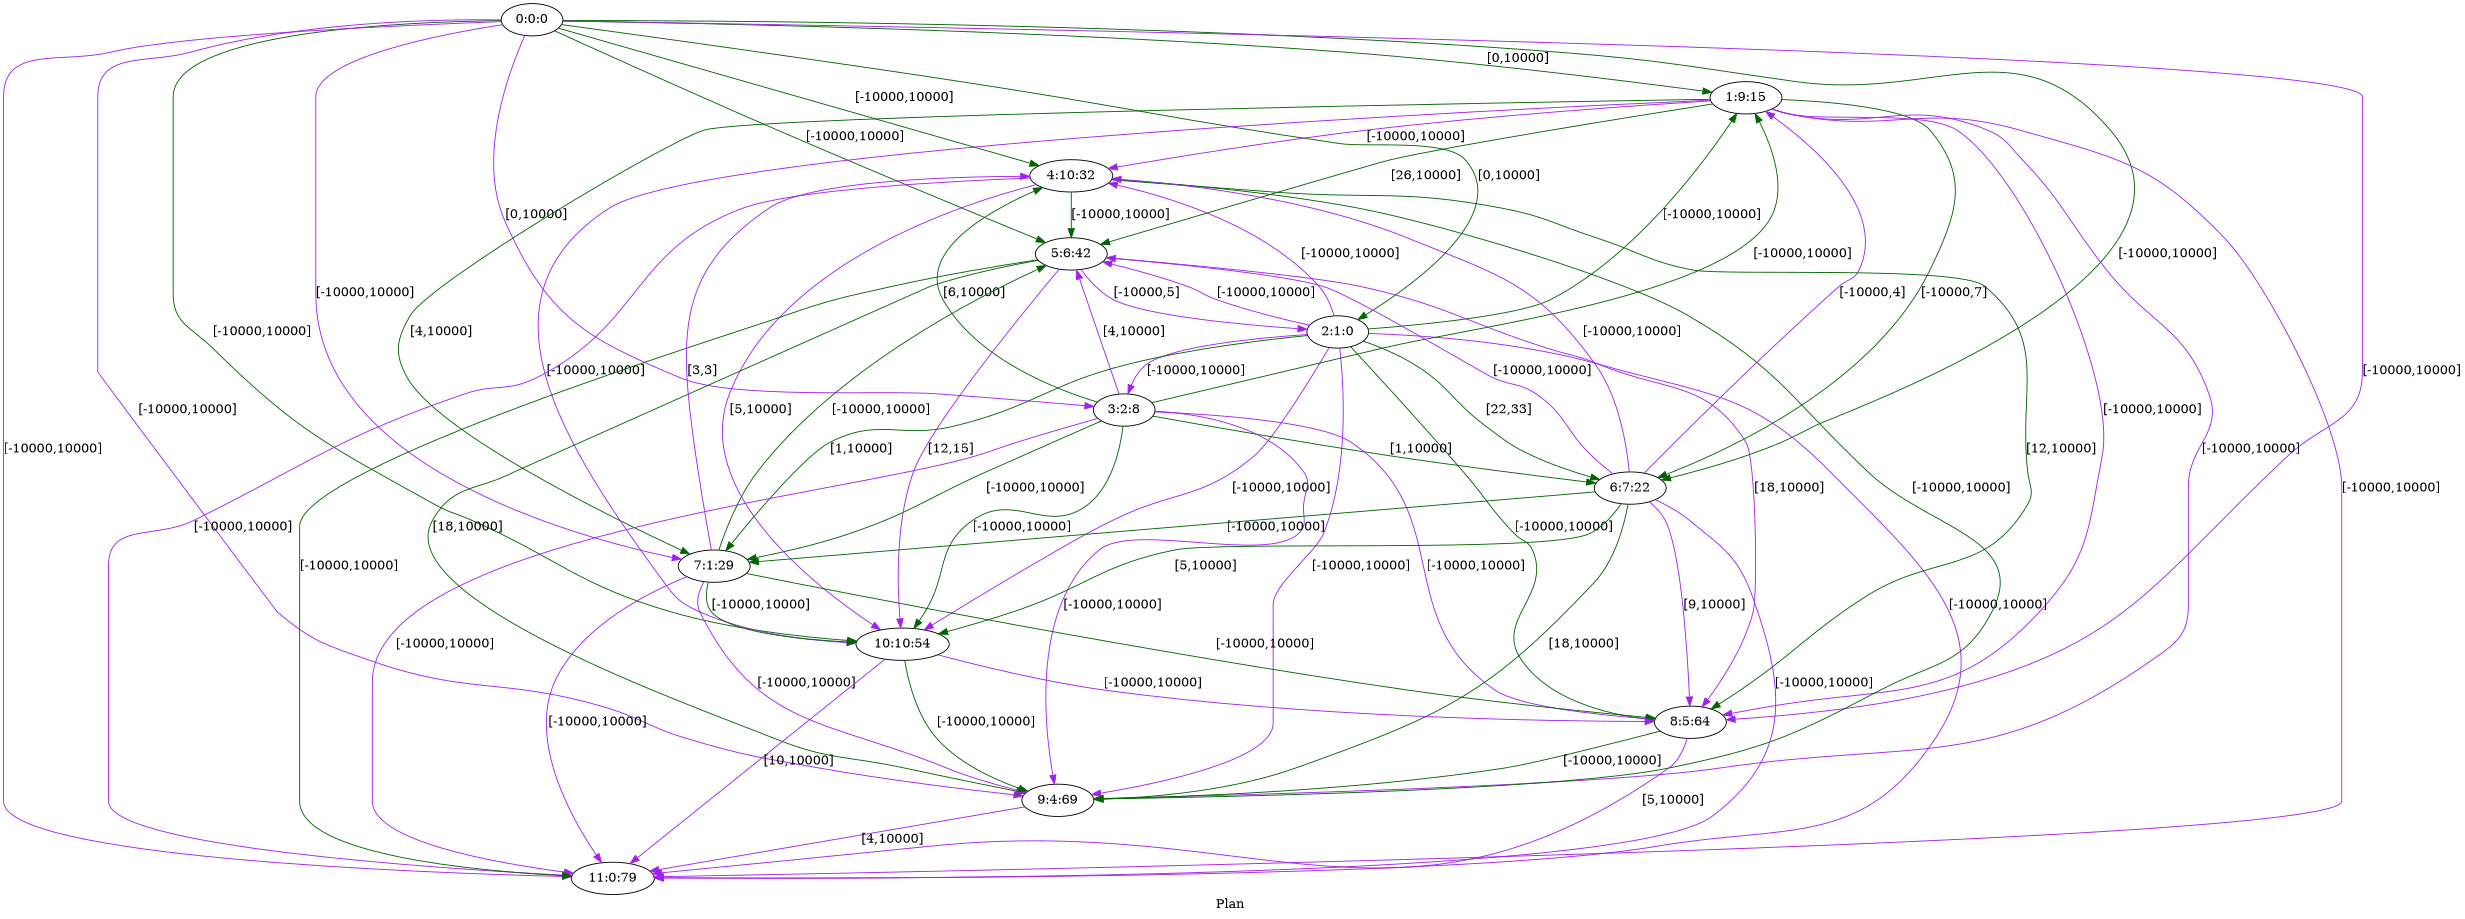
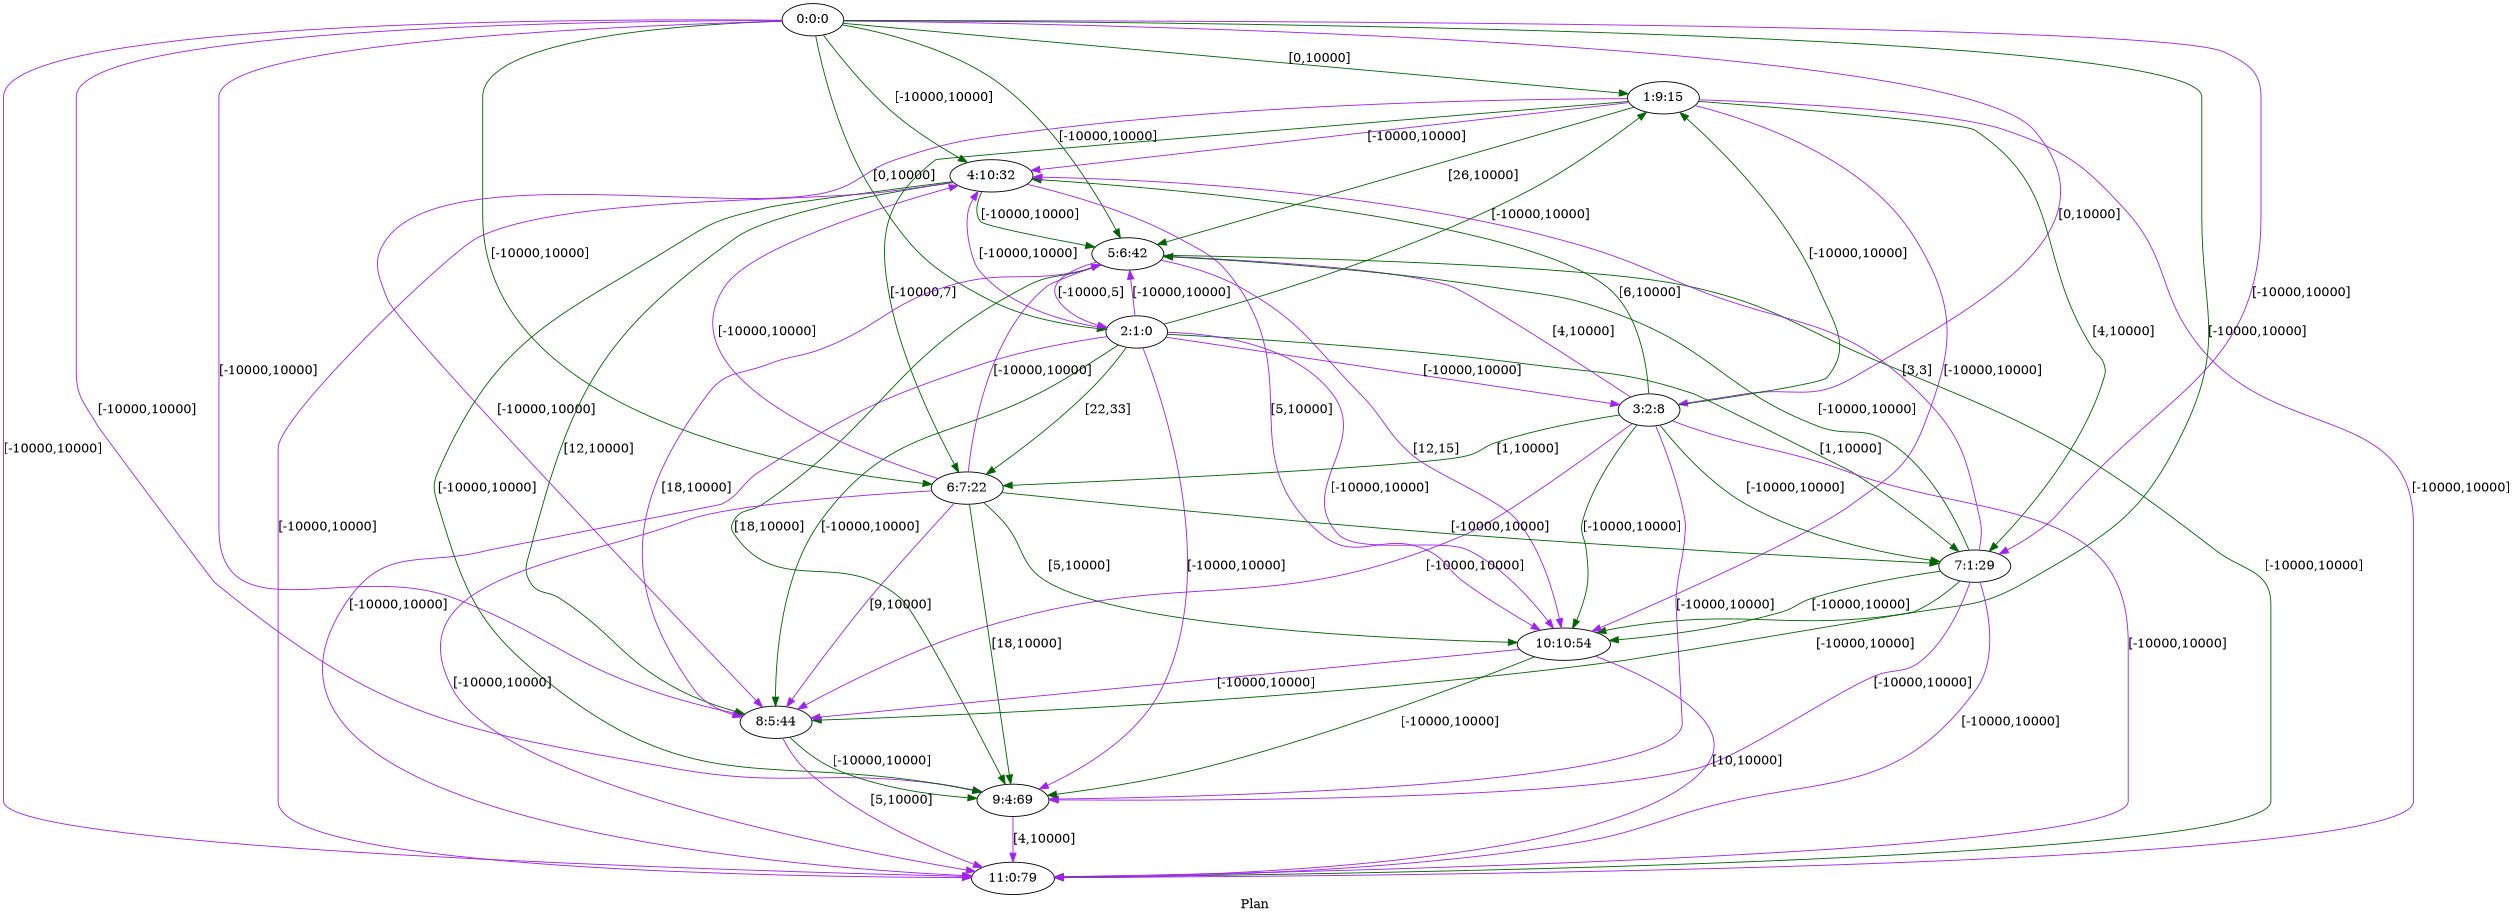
edge "6:7:22" -> "1:9:15": removed, label "[-10000,4]"
edge "1:9:15" -> "9:4:69": removed, label "[-10000,10000]"
node "8:5:64": label "8:5:64" -> "8:5:44"
